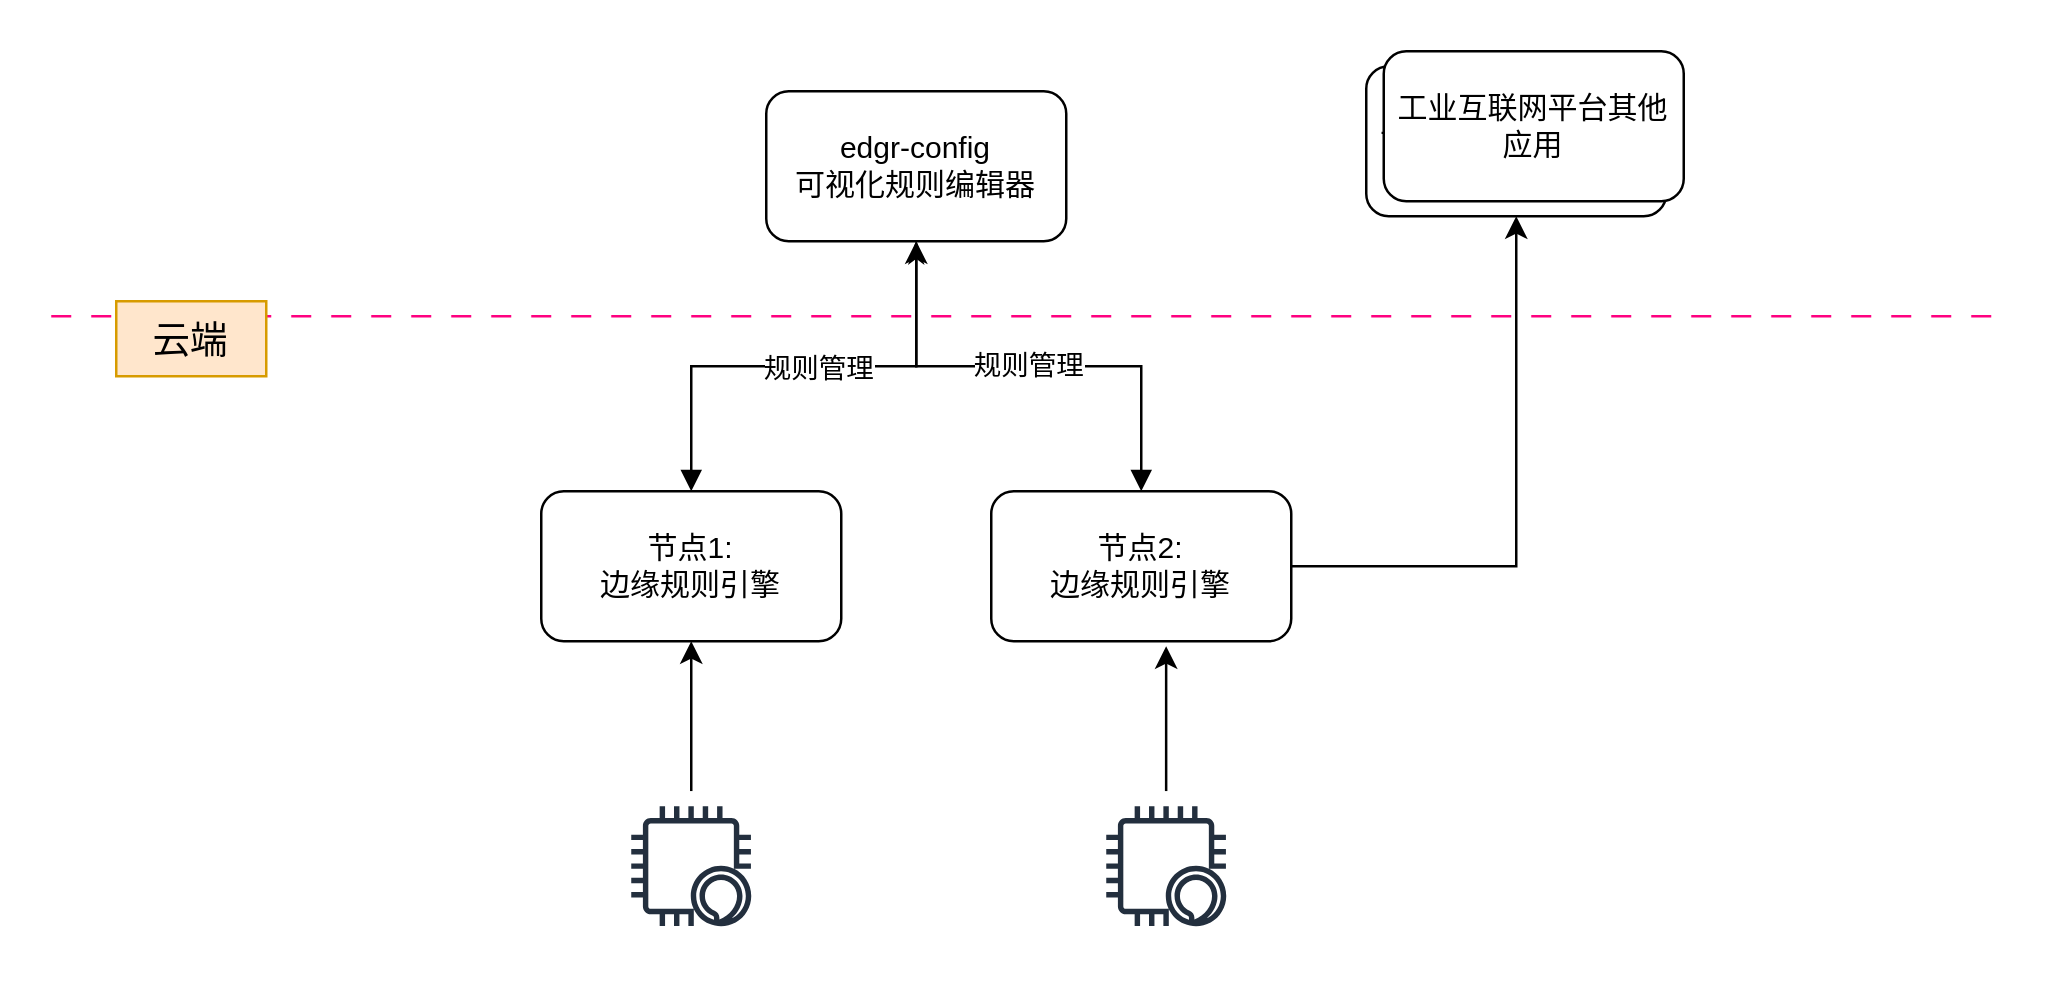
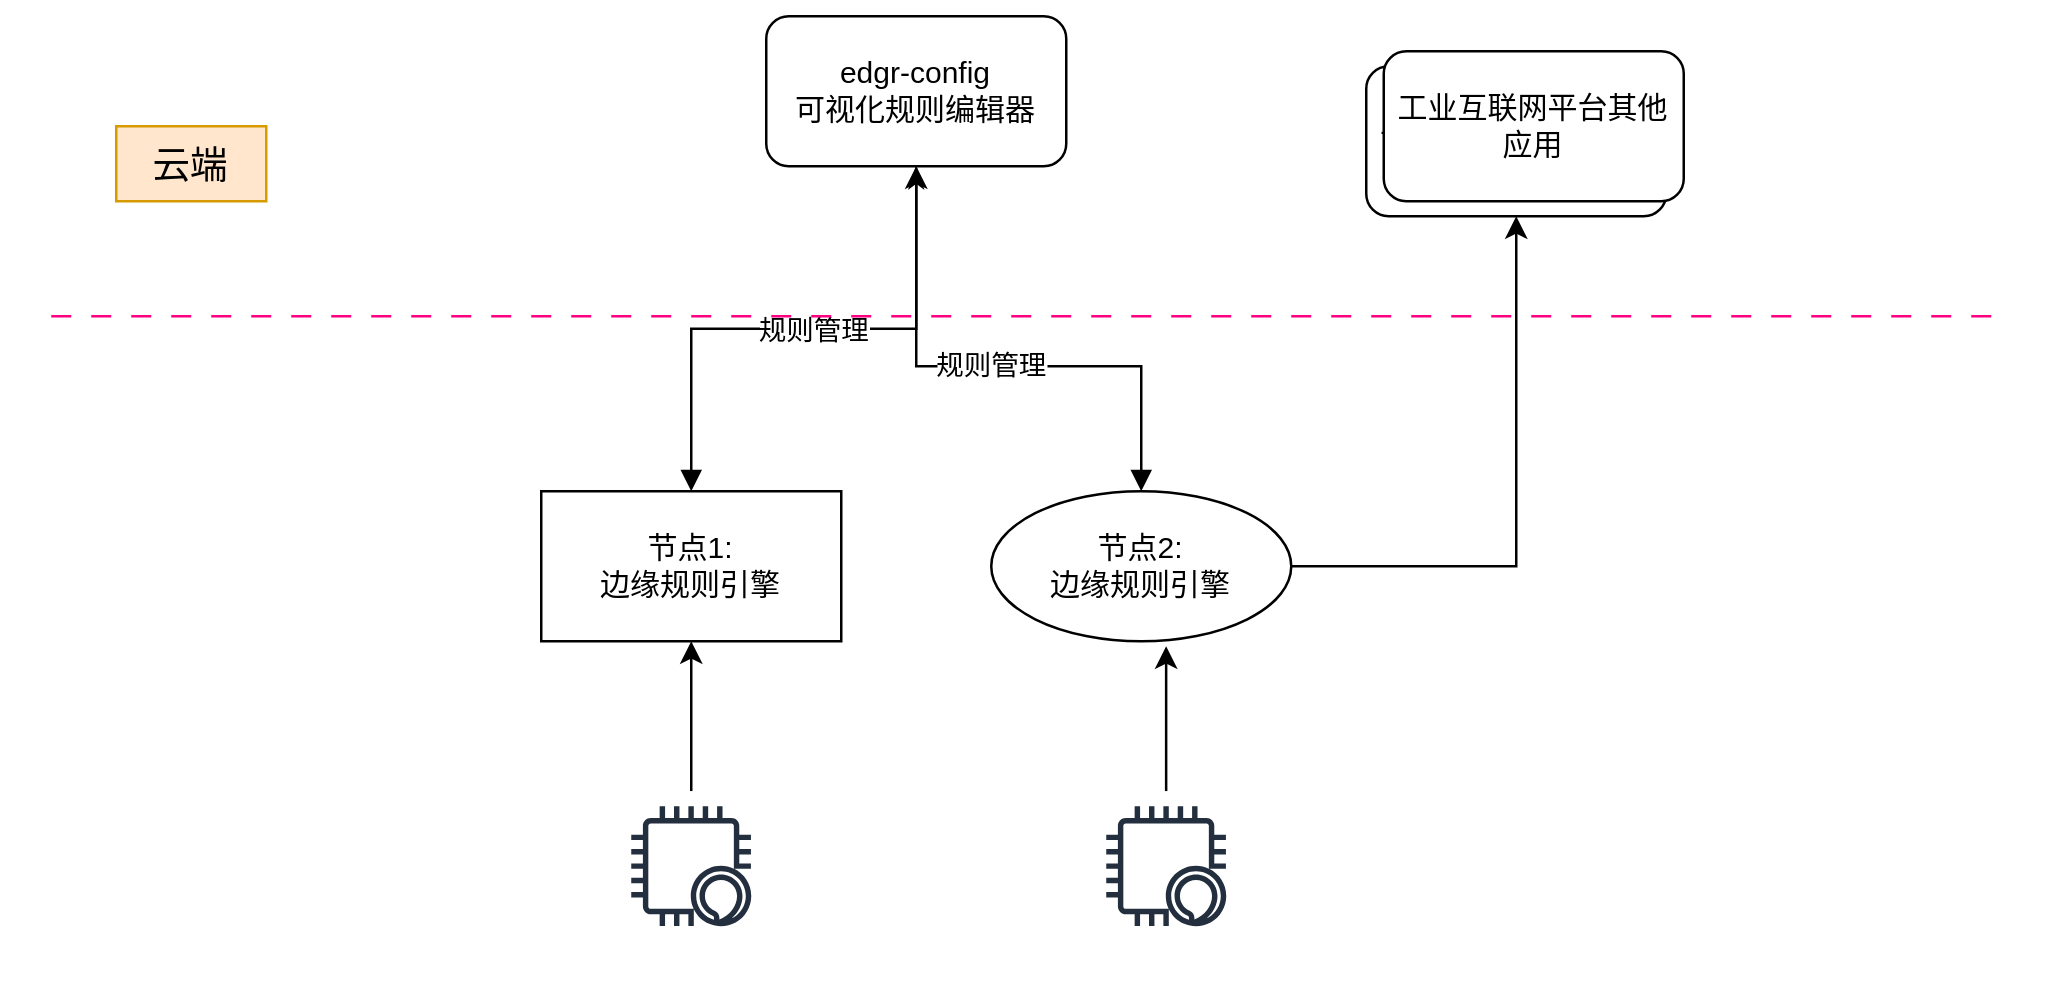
node "edgr-config 可视化规则编辑器": moved (916, 166) -> (916, 91)
node "云端": moved (191, 339) -> (191, 164)
node "节点1: 边缘规则引擎": shape rounded rectangle -> rectangle
node "节点2: 边缘规则引擎": shape rounded rectangle -> ellipse
